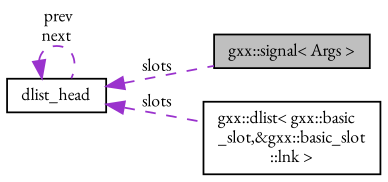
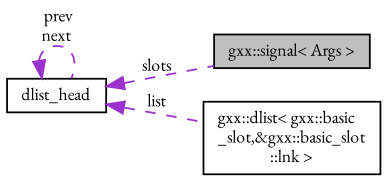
edge "gxx::dlist< gxx::basic _slot,&gxx::basic_slot ::lnk >" -> "dlist_head": label " slots" -> " list"
